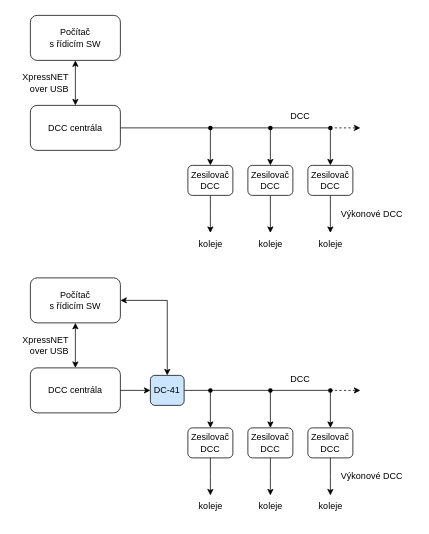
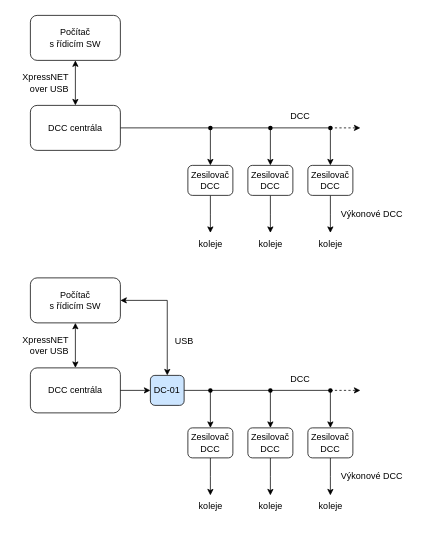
node "USB": added
node "DC-41": label "DC-41" -> "DC-01"
